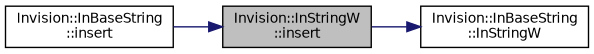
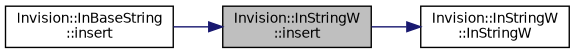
node "Invision::InBaseString ::InStringW": label "Invision::InBaseString ::InStringW" -> "Invision::InStringW ::InStringW"
